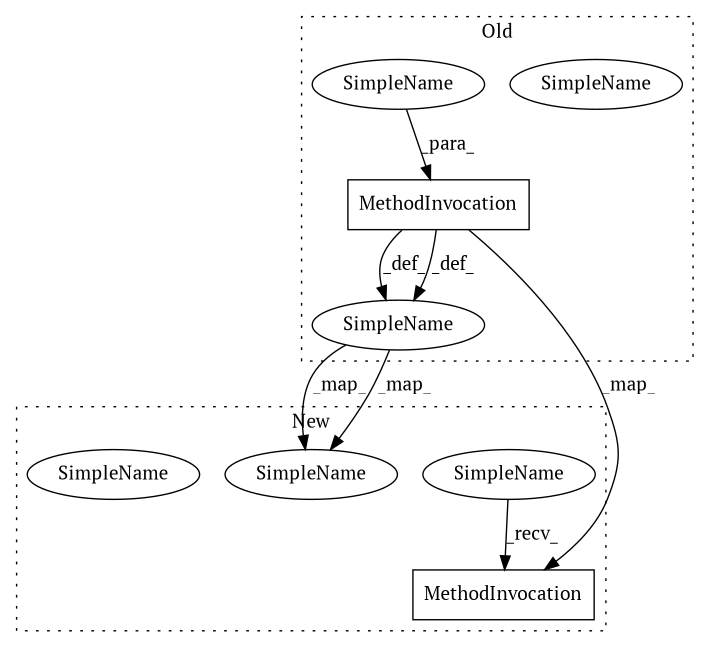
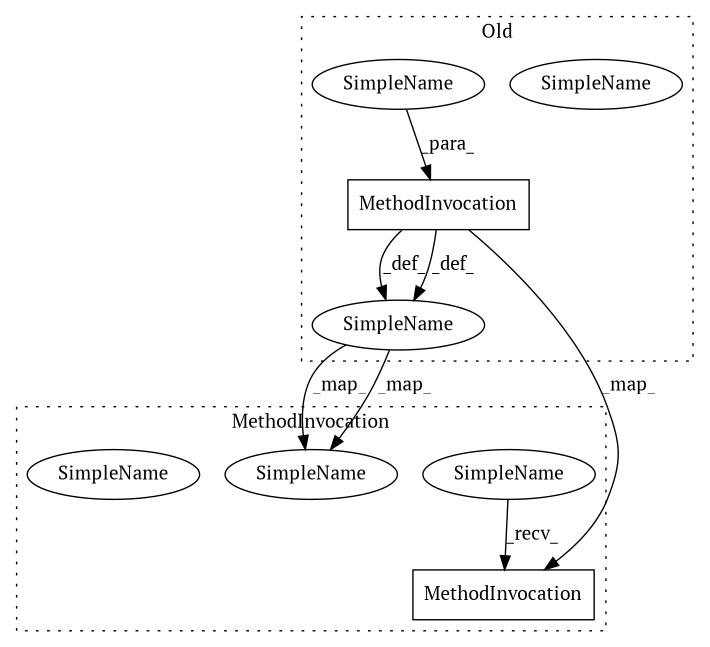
cluster "New": label "New" -> "MethodInvocation"
